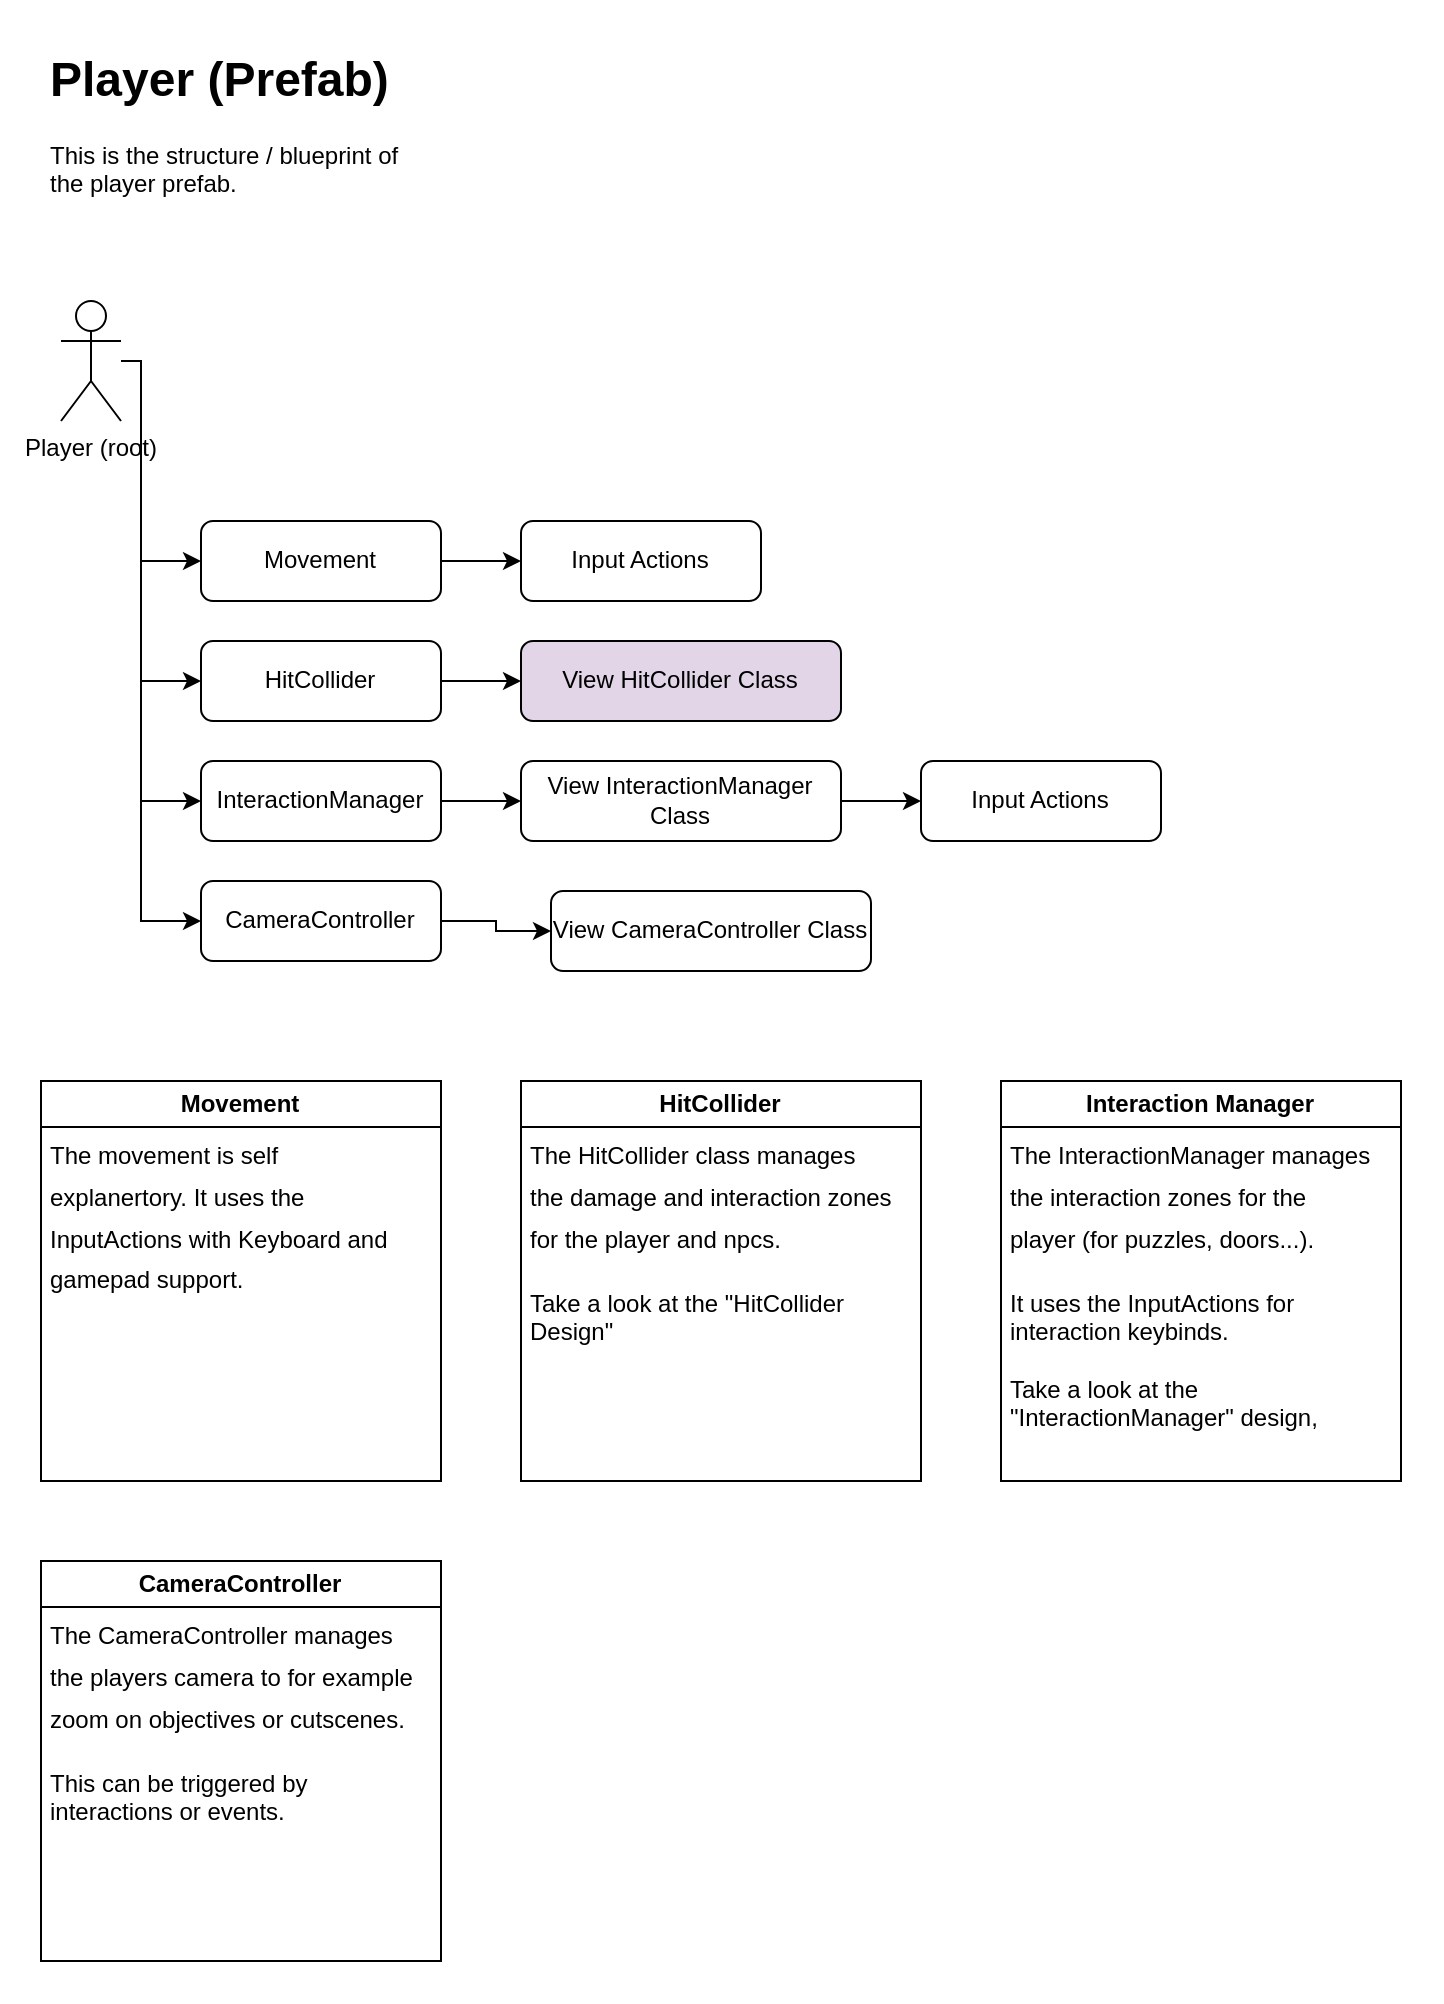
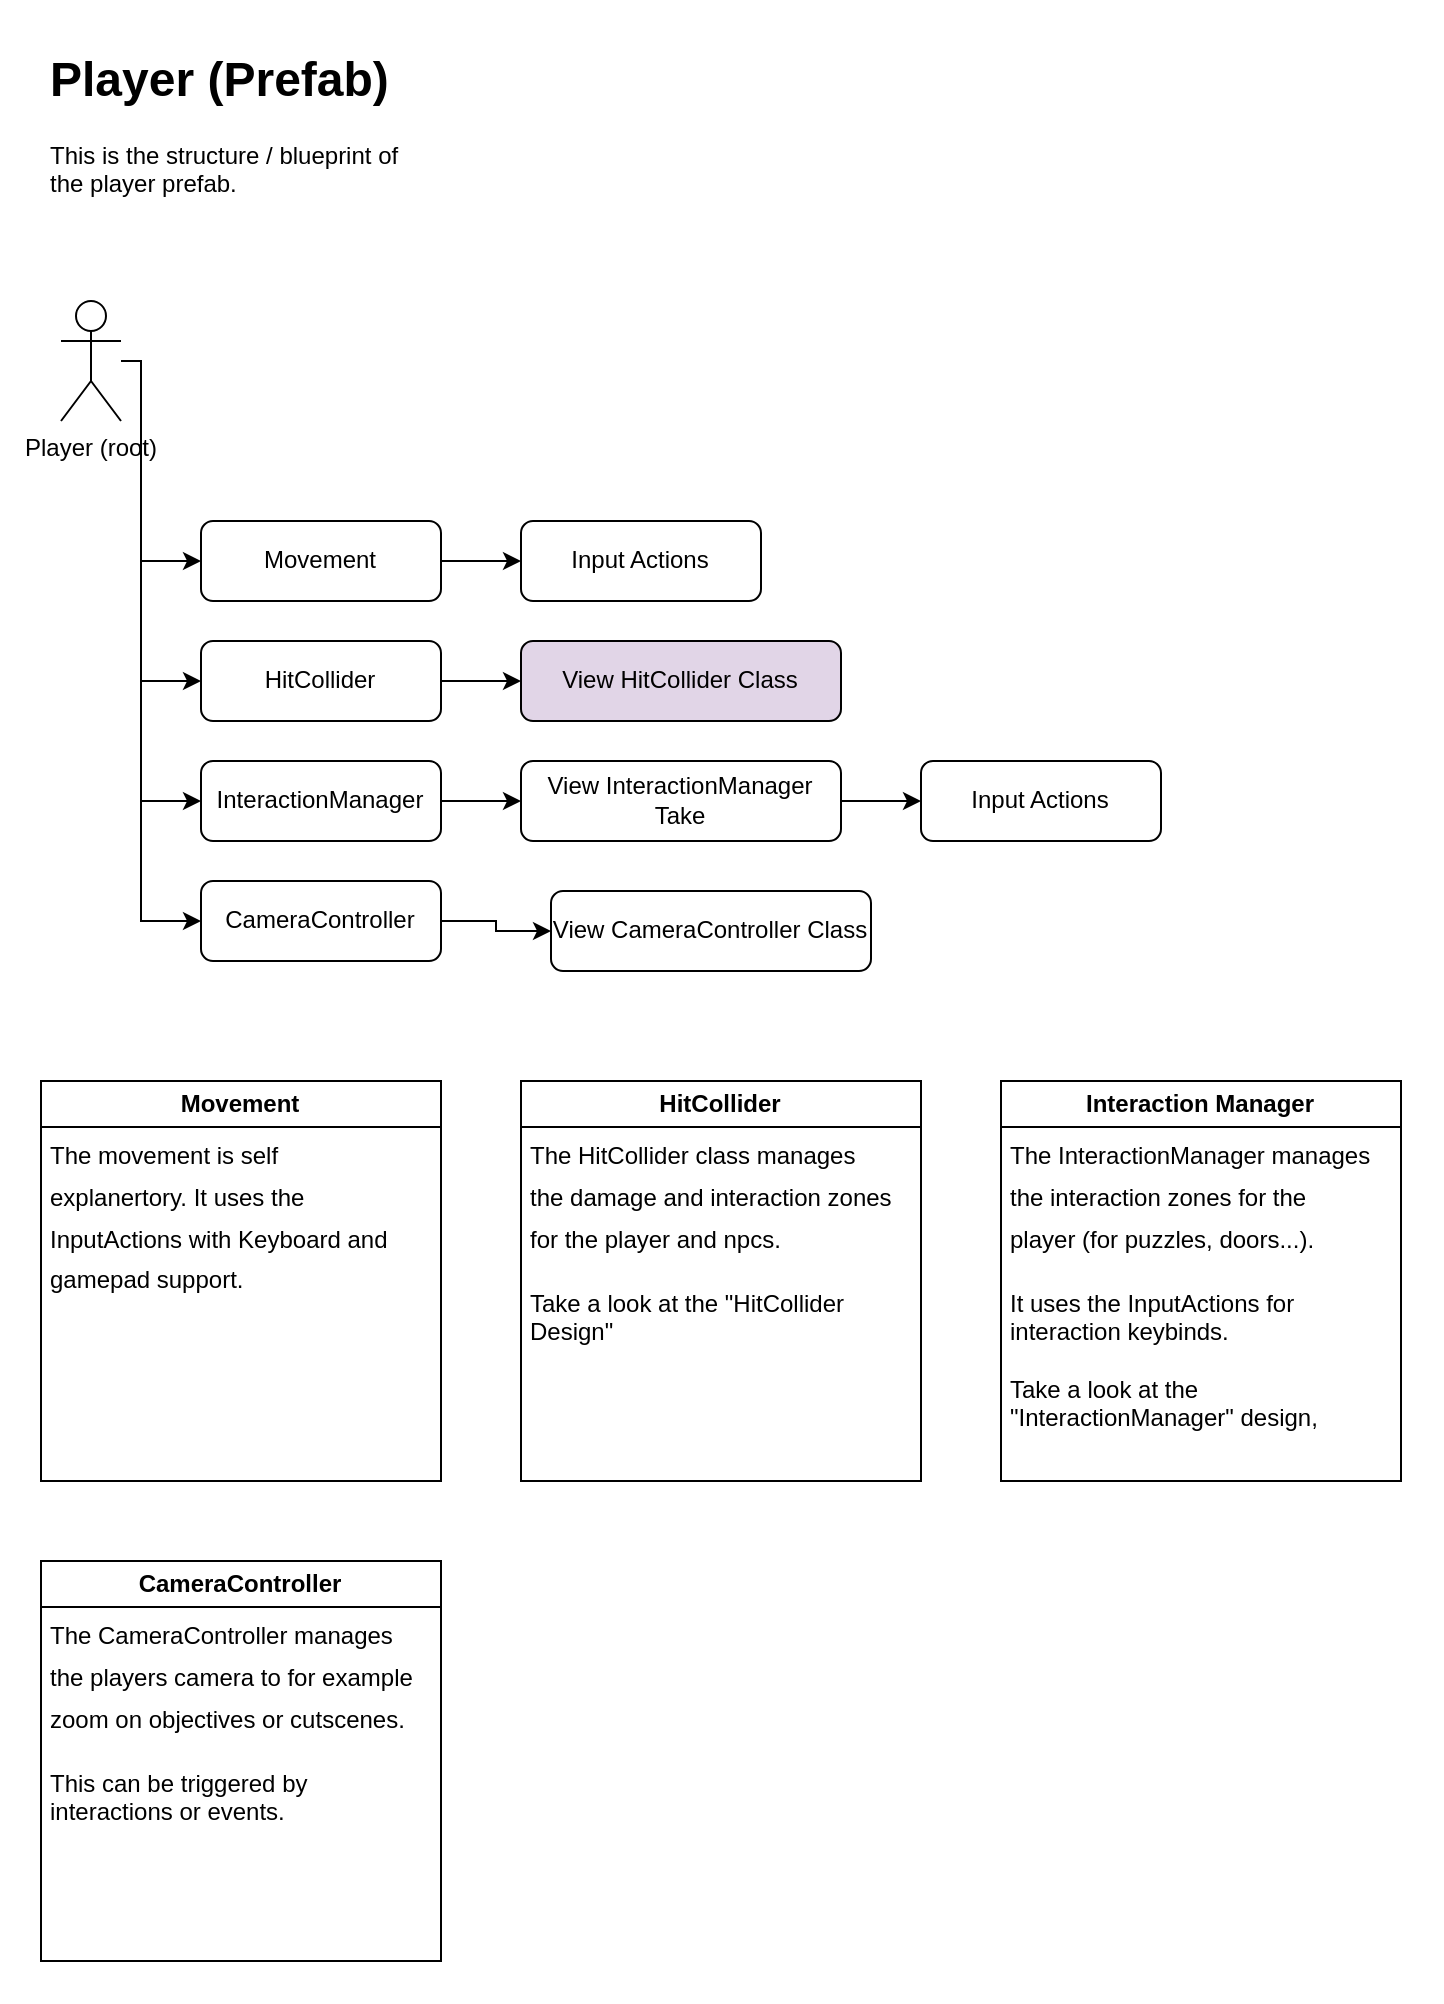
node "View InteractionManager Class": label "View InteractionManager Class" -> "View InteractionManager Take"
